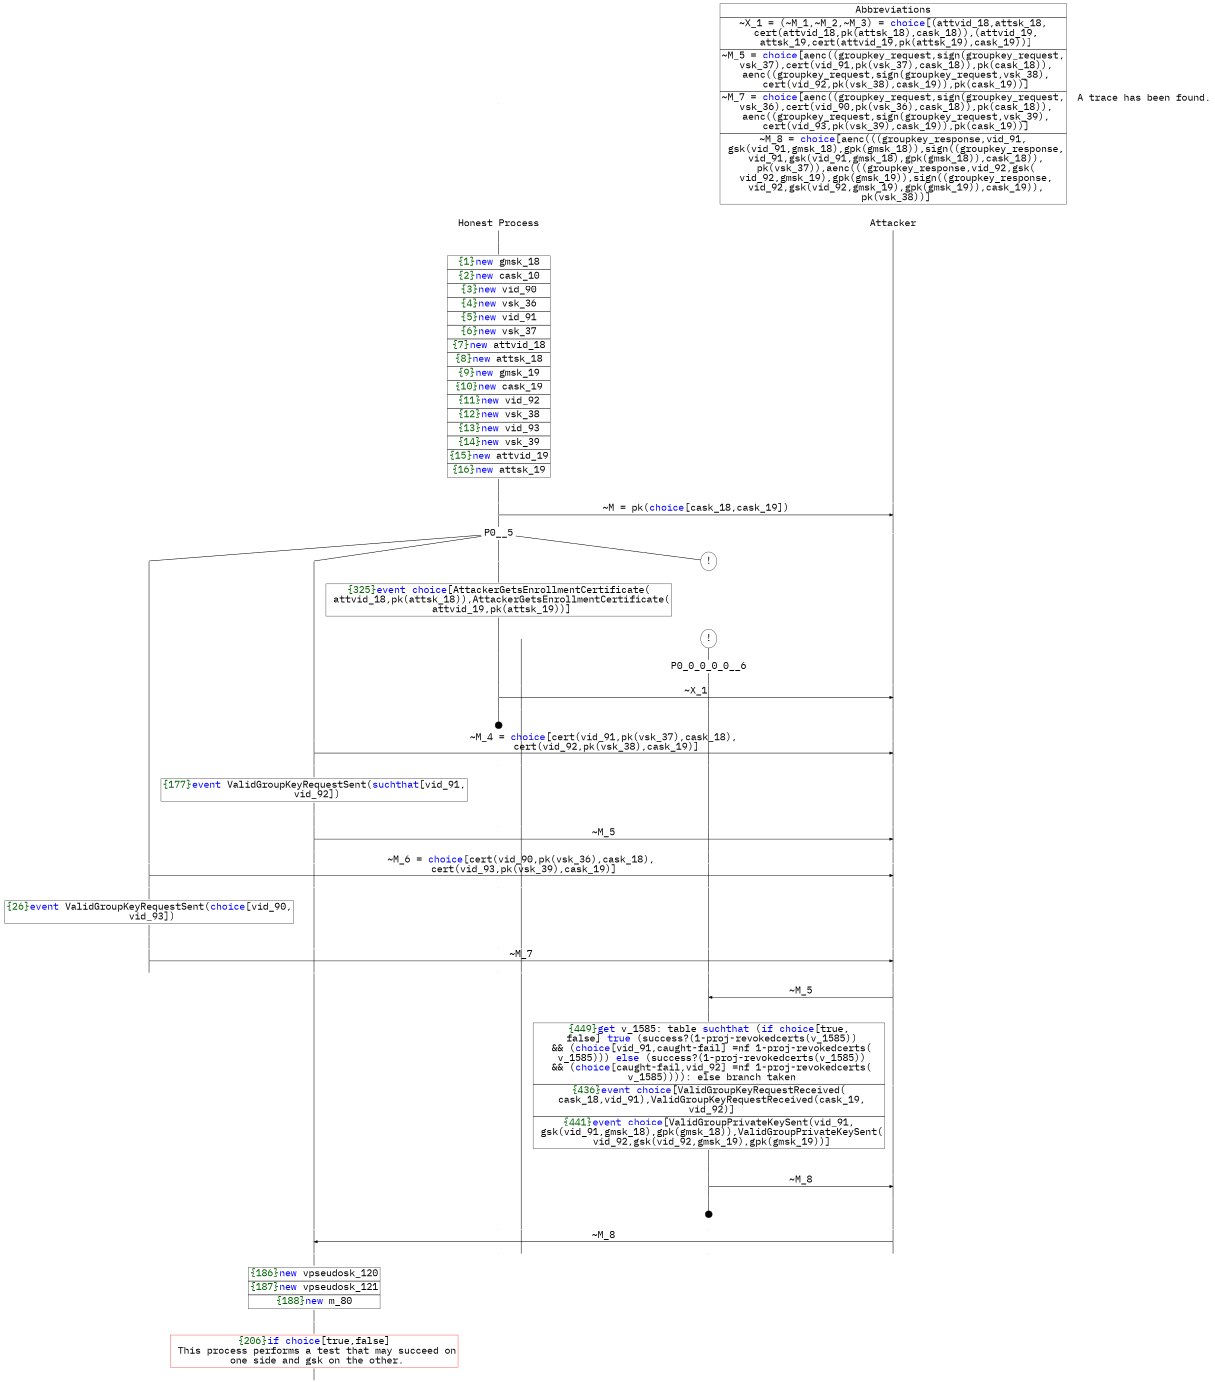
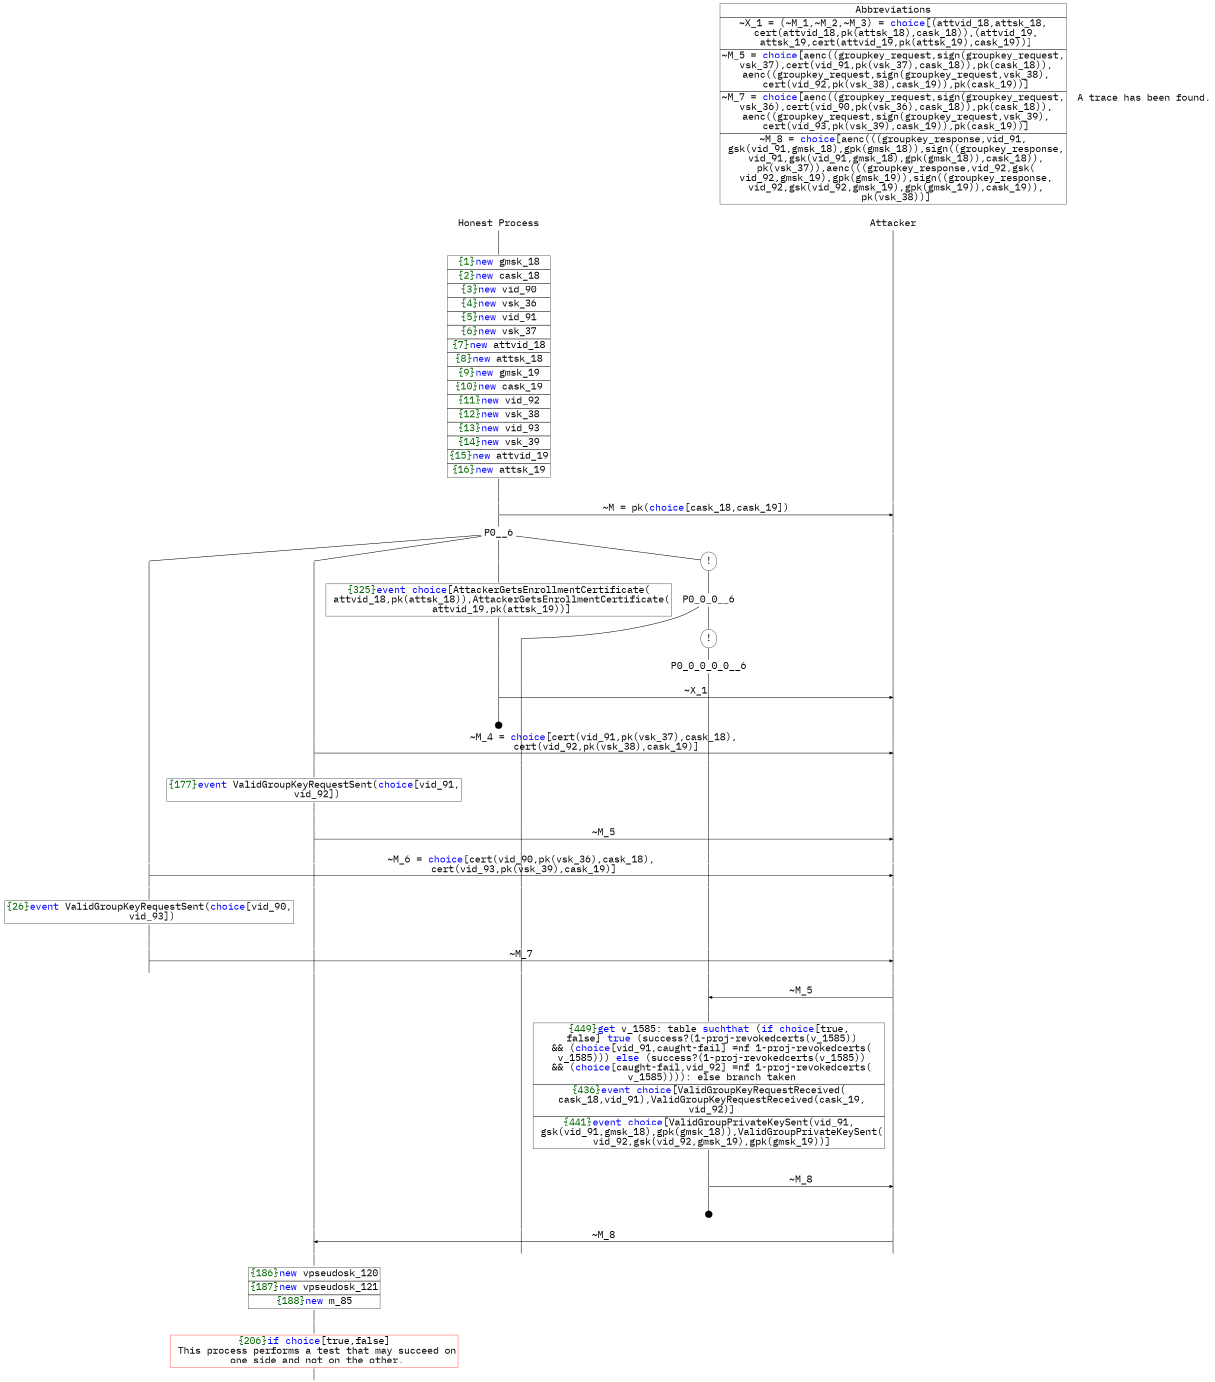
node "{1}": text "cask_10" -> "cask_18"
node "P0__5": label "P0__5" -> "P0__6"
node "P0_0_0__6": added
node "{177}": text "suchthat" -> "choice"
node "{186}": text "m_80" -> "m_85"
node "{206}": text "one side and gsk on the other." -> "one side and not on the other."
